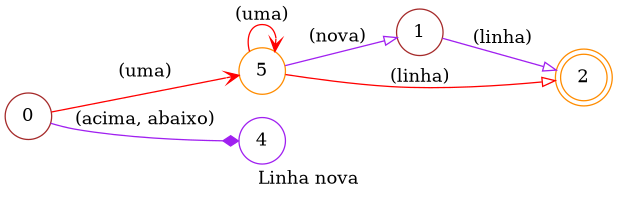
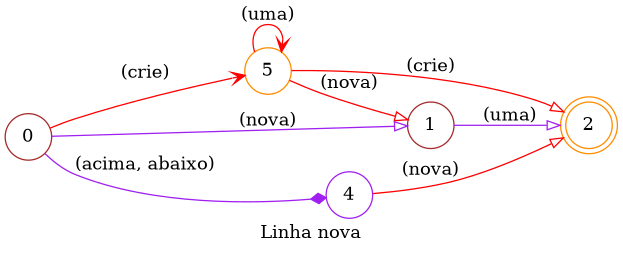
edge "1" -> "2": label "(linha)" -> "(uma)"
edge "5" -> "1": color purple -> red
edge "0" -> "5": label "(uma)" -> "(crie)"
edge "5" -> "2": label "(linha)" -> "(crie)"
edge "0" -> "1": added, label "(nova)"
edge "4" -> "2": added, label "(nova)"
